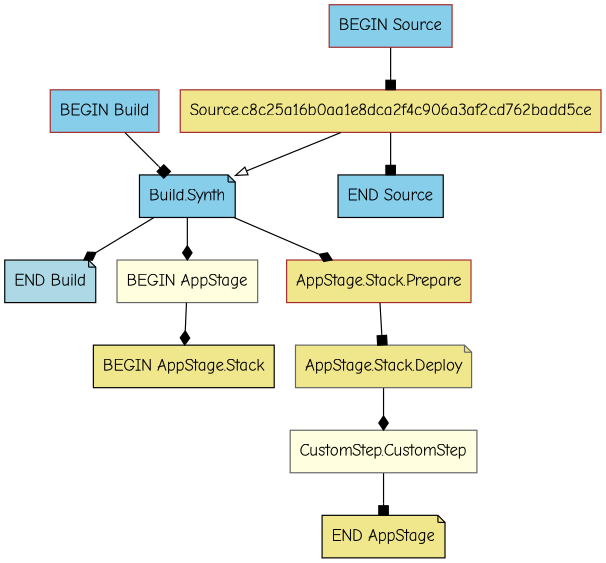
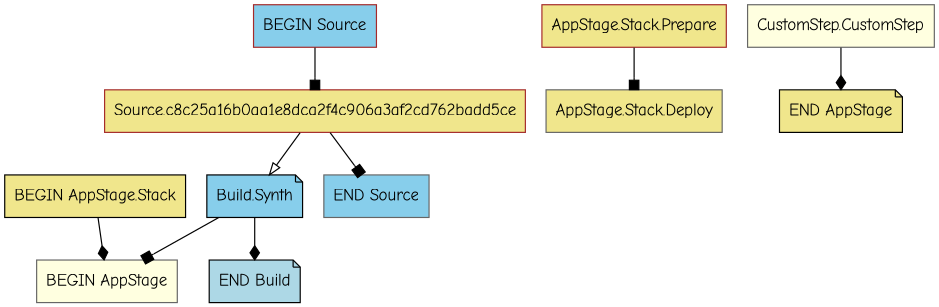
node "BEGIN Build": removed
node "END Source": color black -> gray40
edge "Build.Synth" -> "BEGIN AppStage": arrowhead diamond -> box
edge "Build.Synth" -> "AppStage.Stack.Prepare": removed
edge "BEGIN AppStage" -> "BEGIN AppStage.Stack": reversed
node "AppStage.Stack.Deploy": shape note -> box
edge "AppStage.Stack.Deploy" -> "CustomStep.CustomStep": removed
edge "CustomStep.CustomStep" -> "END AppStage": arrowhead box -> diamond
